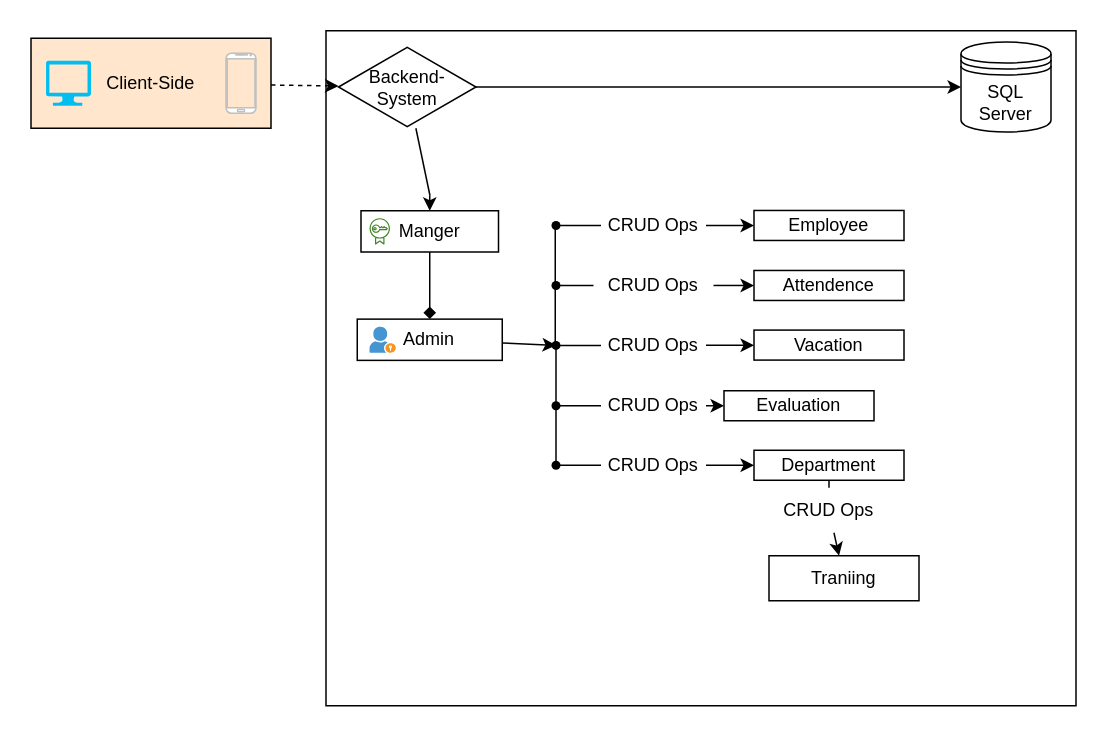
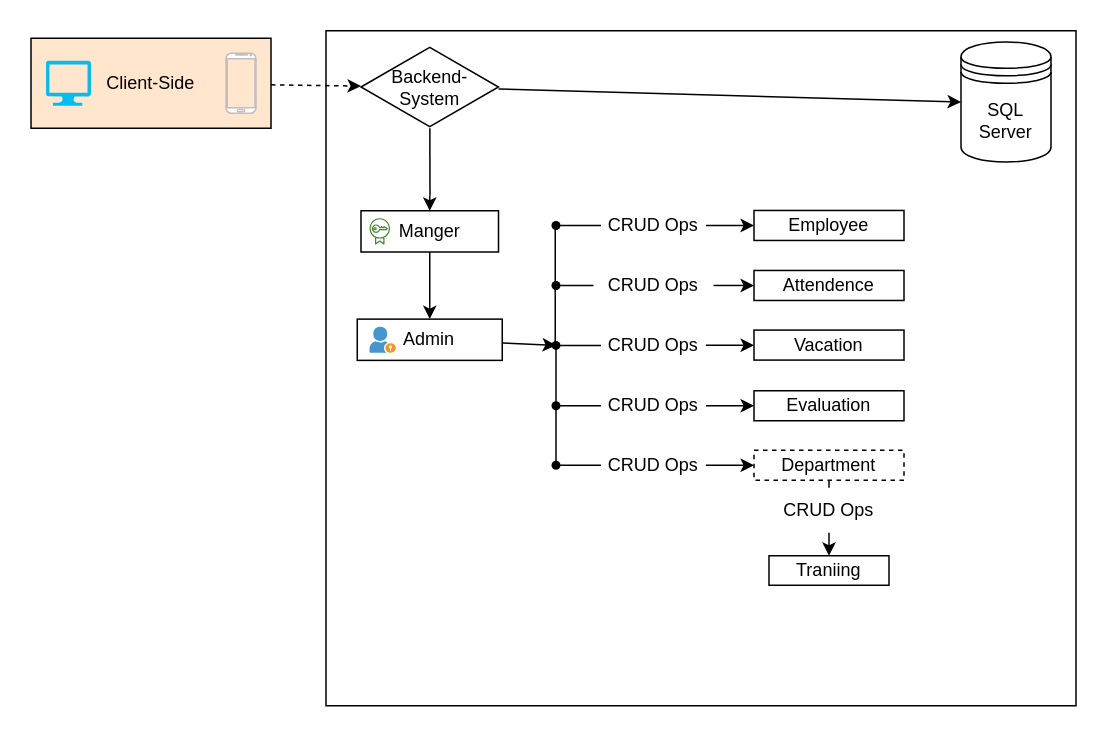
node "Backend-System": moved (407, 87) -> (430, 87)
node "SQL Server": size 90x90 -> 90x120
edge "Manger" -> "Admin": arrowhead diamond -> classic
node "Evaluation": moved (799, 406) -> (829, 406)
node "Department": style solid -> dashed
node "Traniing": size 150x45 -> 120x30
